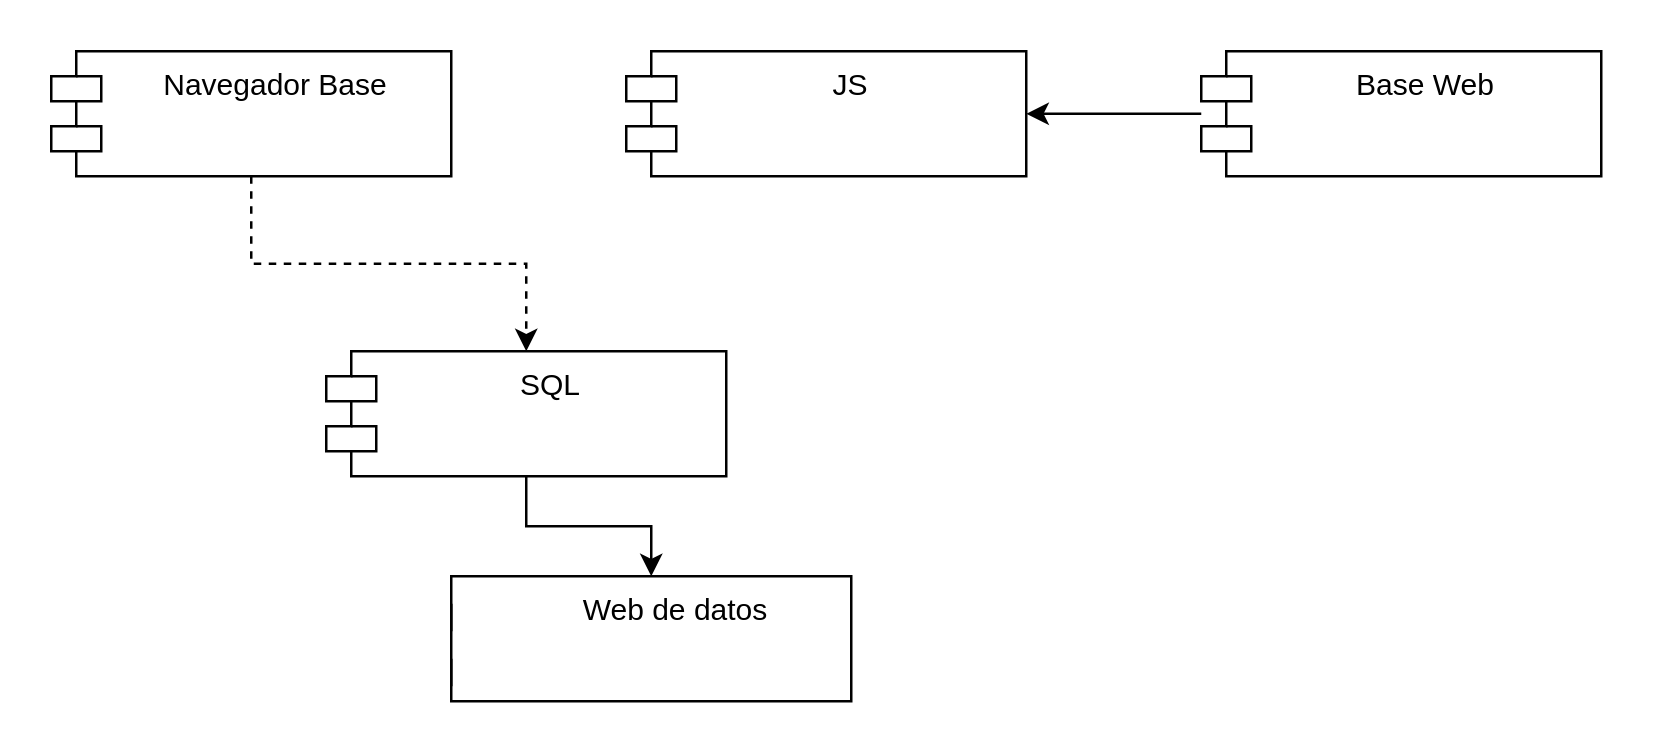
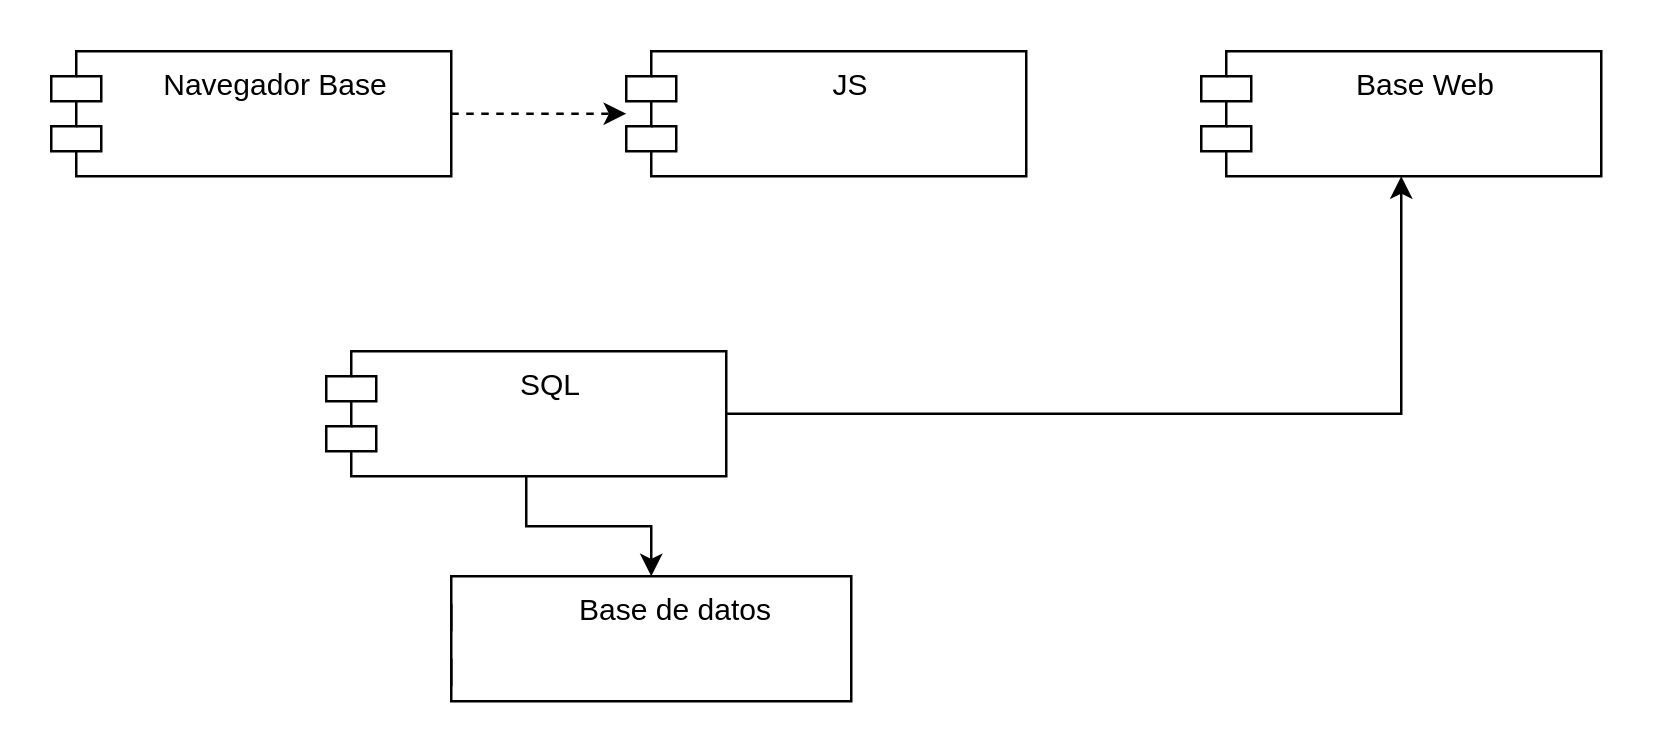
edge "Base Web" -> "JS": removed
edge "Navegador Base" -> "SQL": now "Navegador Base" -> "JS"
edge "SQL" -> "Base Web": added
node "Web de datos": label "Web de datos" -> "Base de datos"
